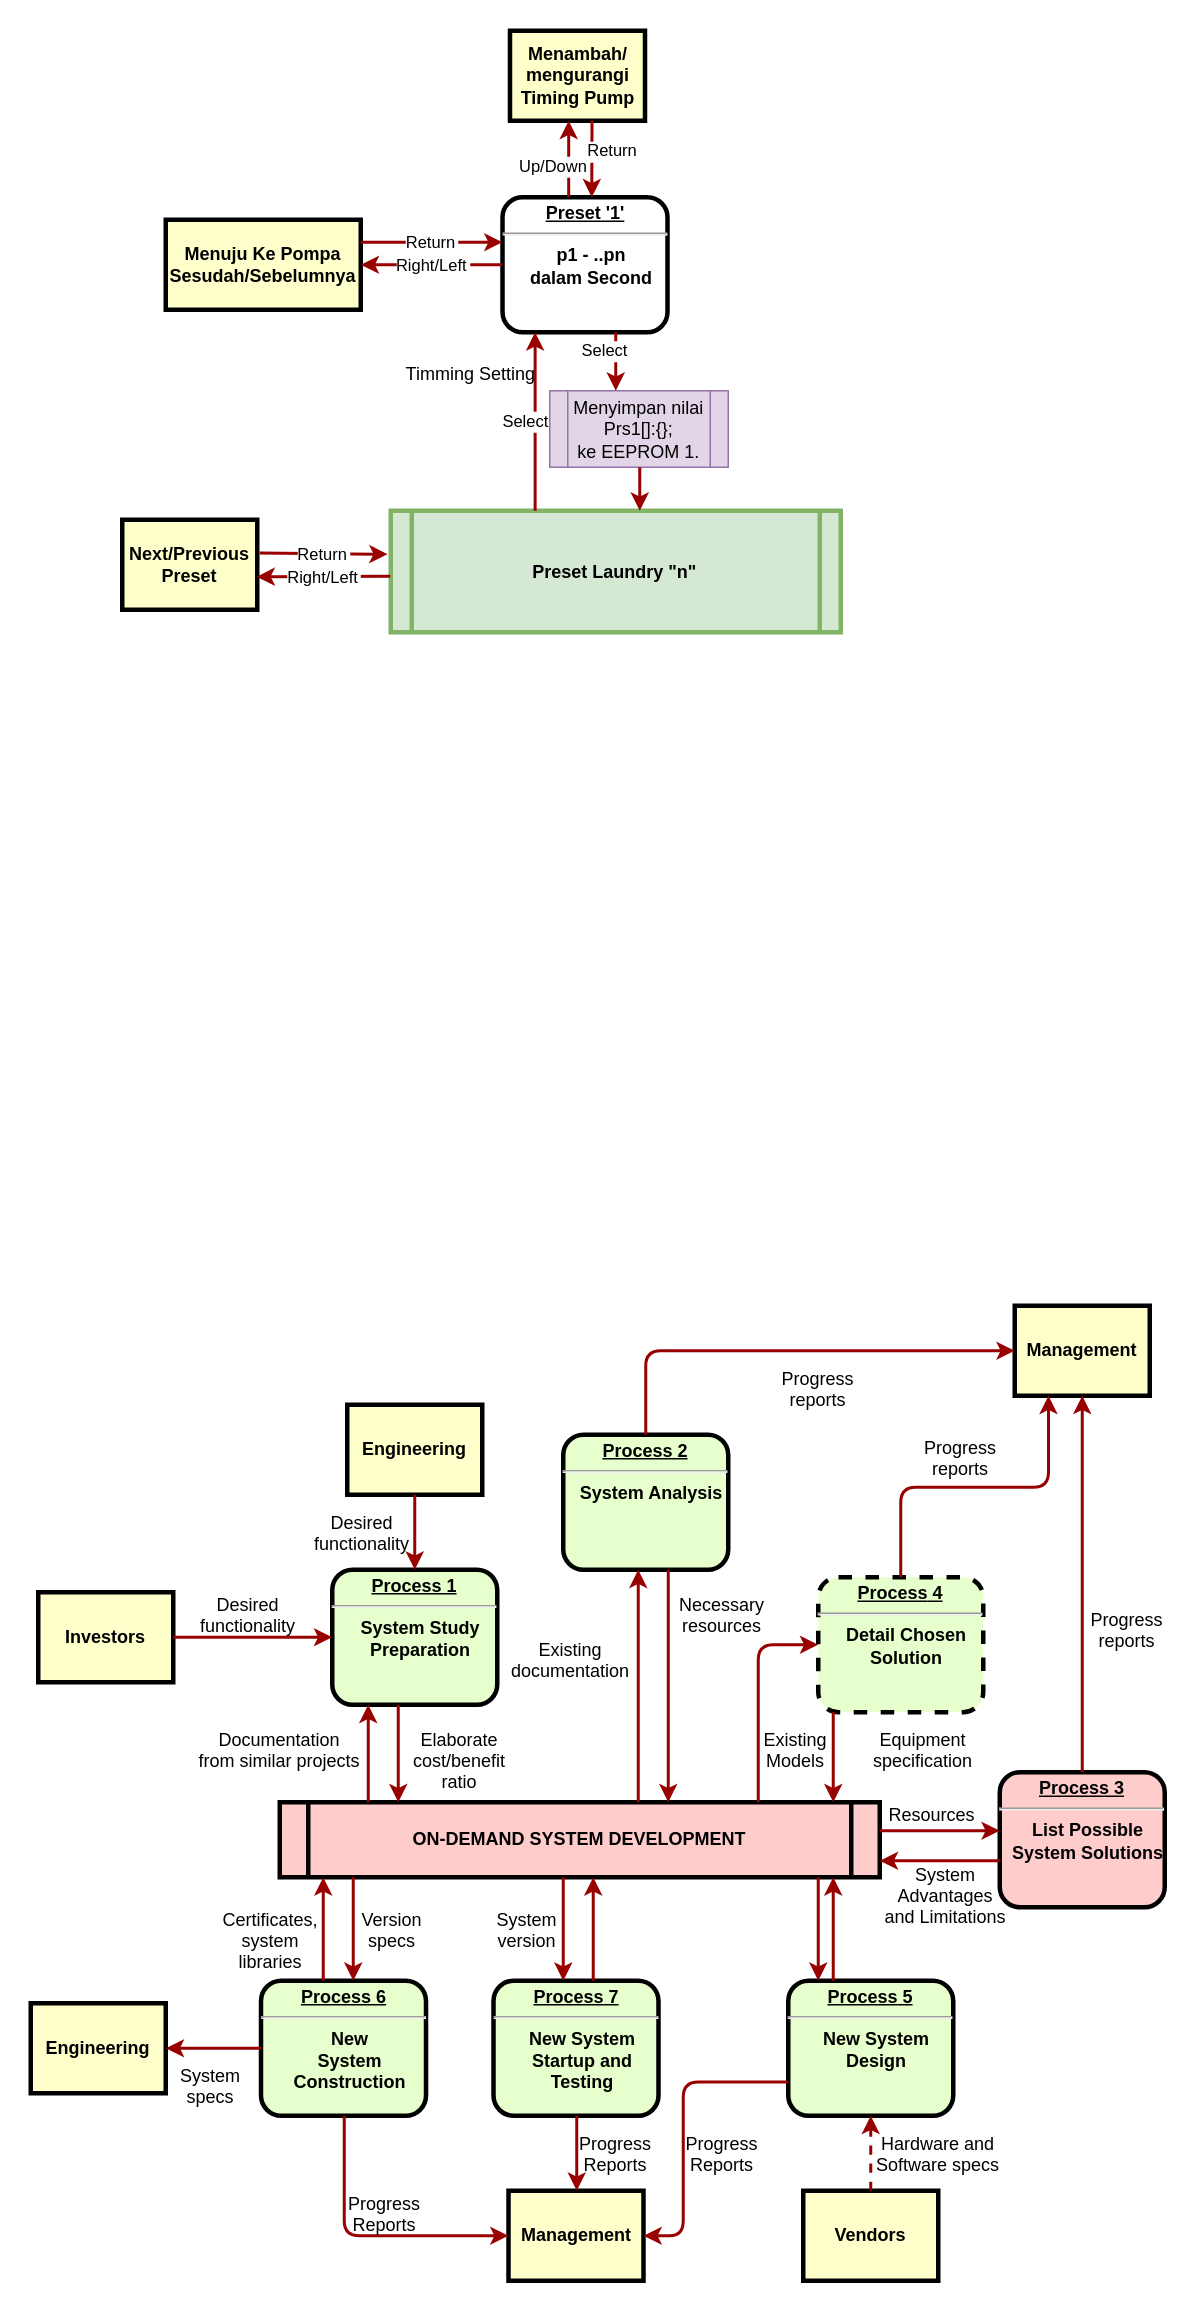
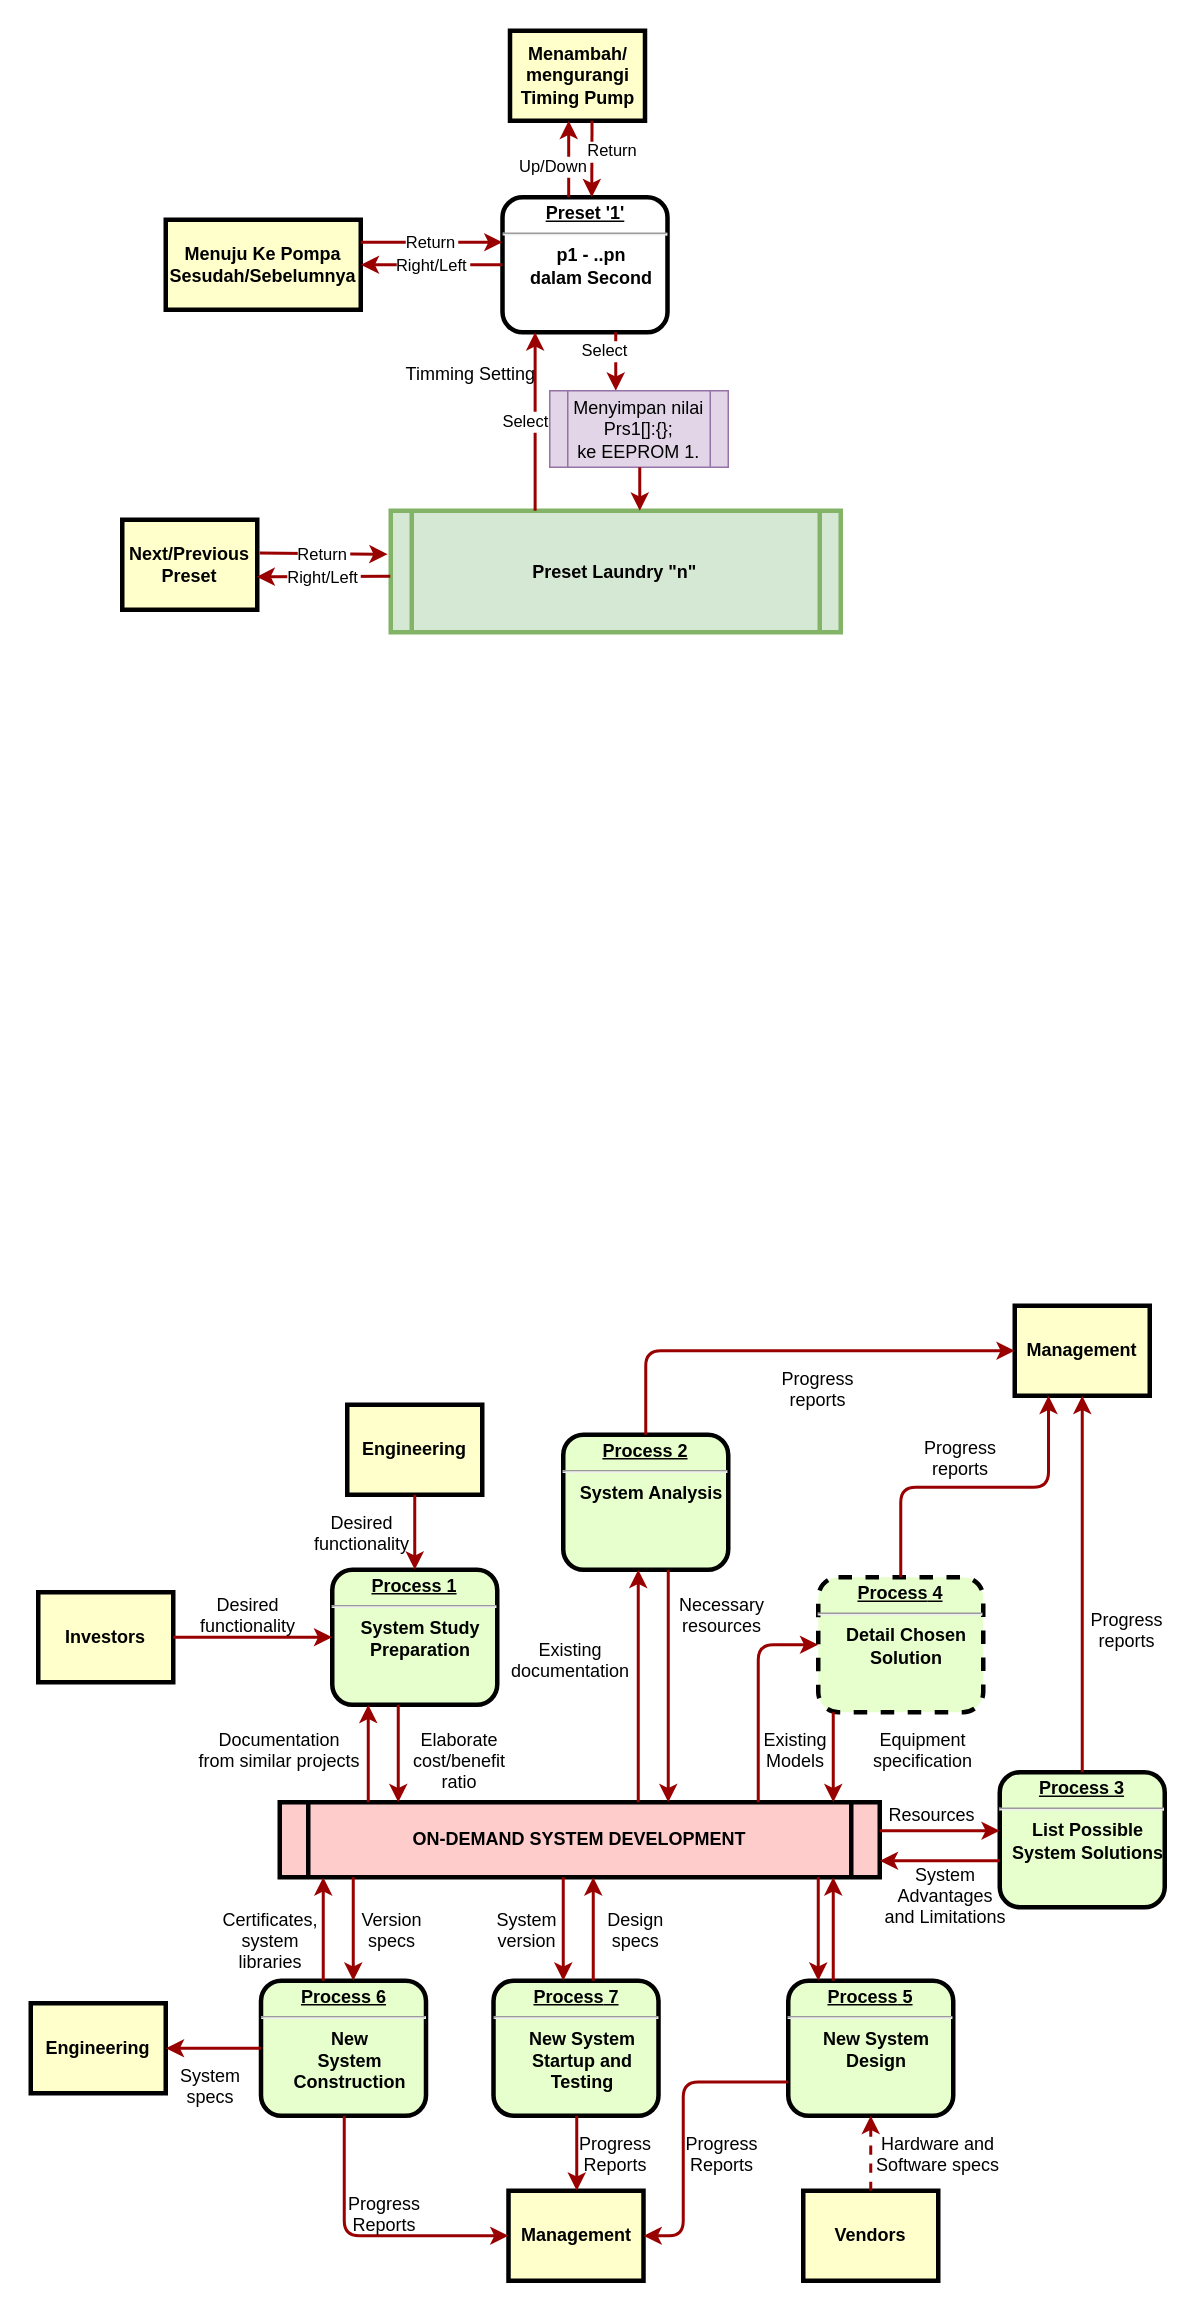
node "Process 3 List Possible System Solutions": fillcolor #ffcccc -> #e6ffcc
node "Design specs": added
